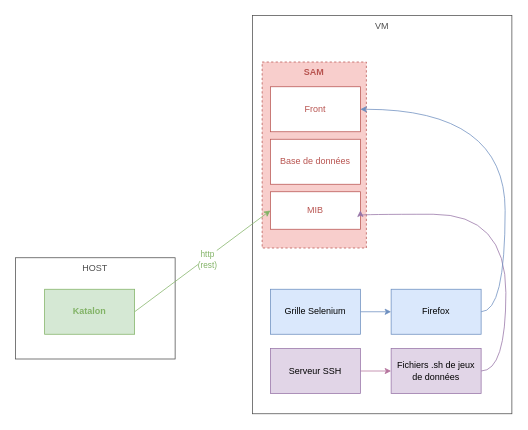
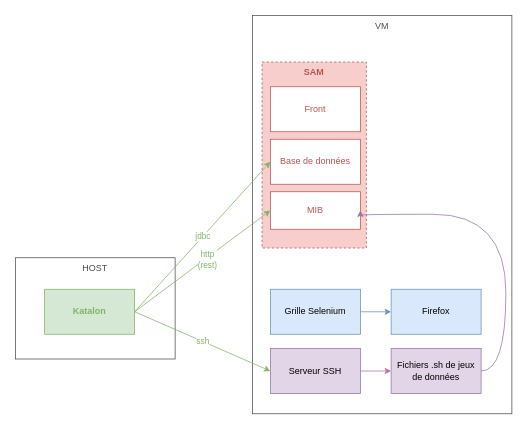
edge "Firefox" -> "Front": removed
edge "Katalon" -> "Base de données": added, label "jdbc"
edge "Katalon" -> "Serveur SSH": added, label "ssh"
